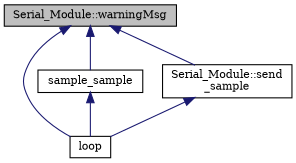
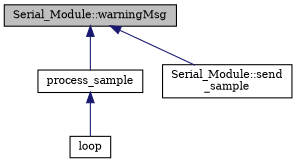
node "sample_sample": label "sample_sample" -> "process_sample"
edge "loop" -> "Serial_Module::warningMsg": removed
edge "loop" -> "Serial_Module::send _sample": removed
